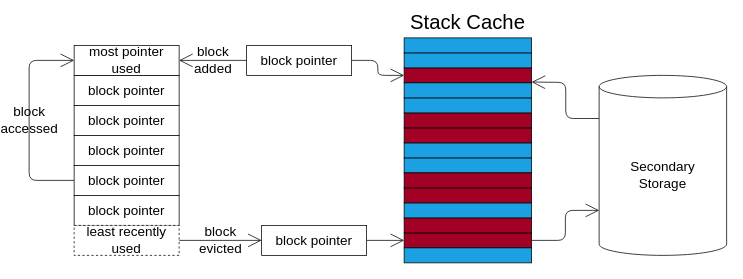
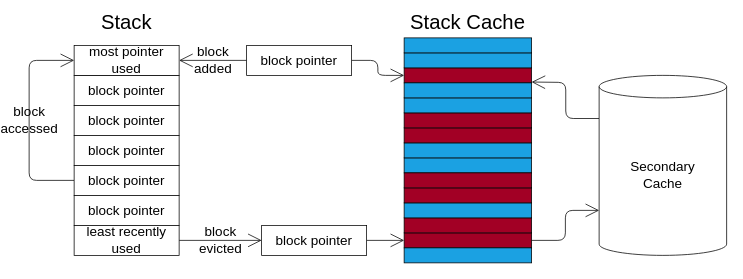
node "Stack": added
node "Secondary Storage": label "Secondary Storage" -> "Secondary Cache"
node "least recently used": style dashed -> solid
